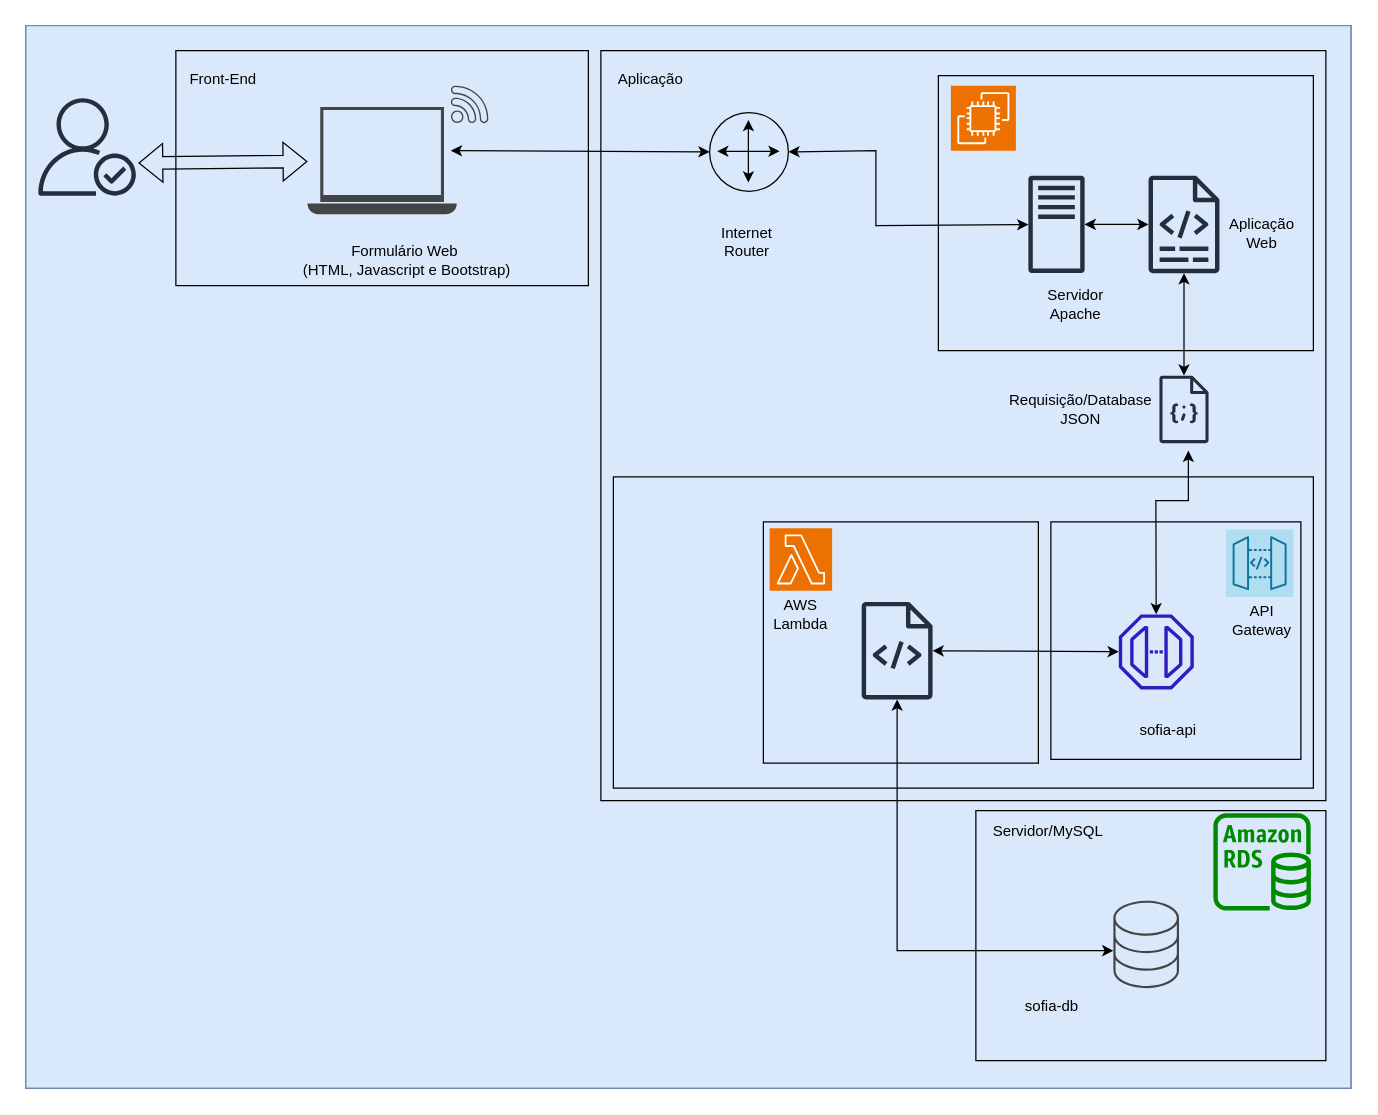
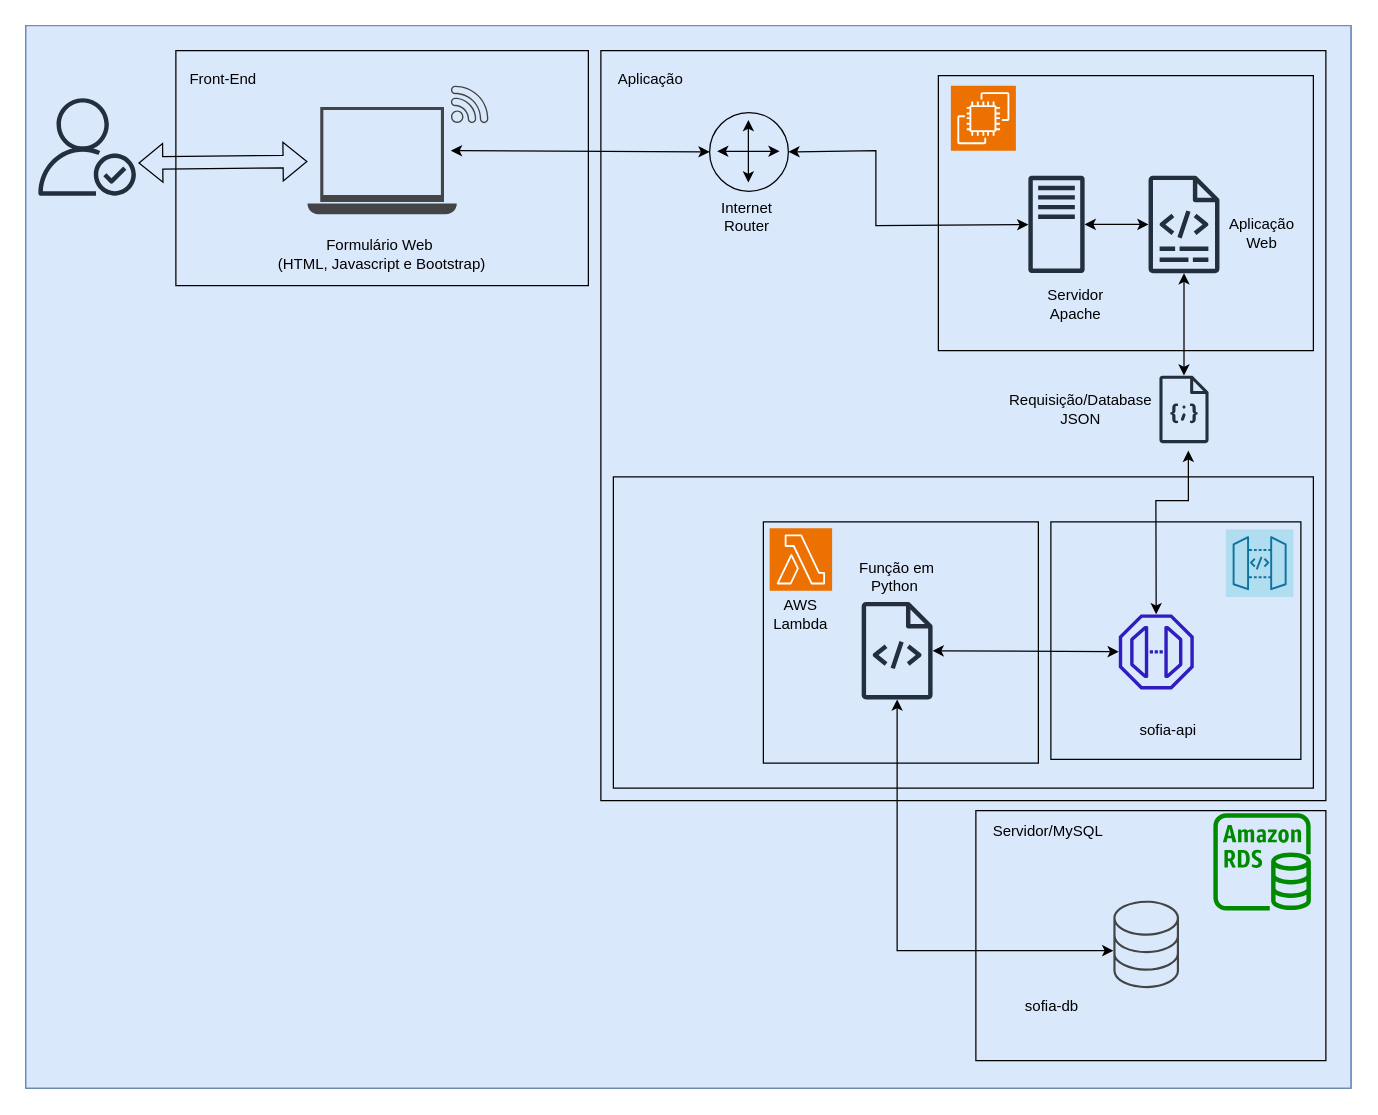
node "Internet Router": moved (747, 242) -> (747, 217)
node "Formulário Web (HTML, Javascript e Bootstrap)": moved (407, 261) -> (382, 254)
node "Função em Python": added
node "API Gateway": removed
